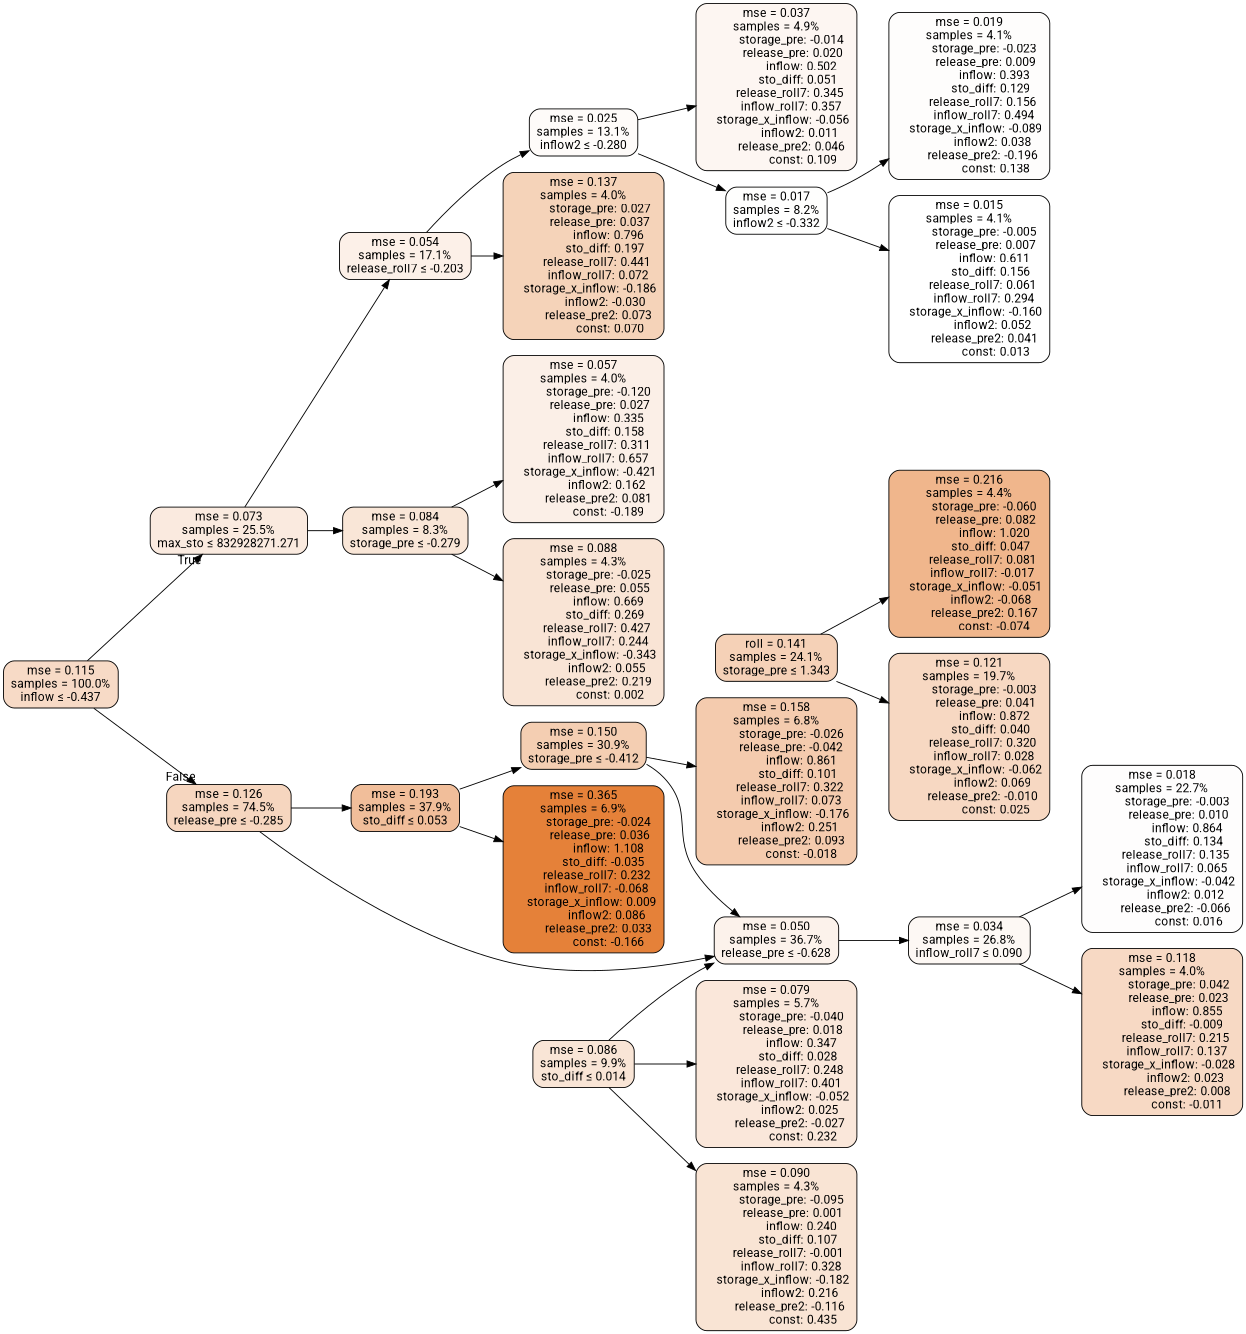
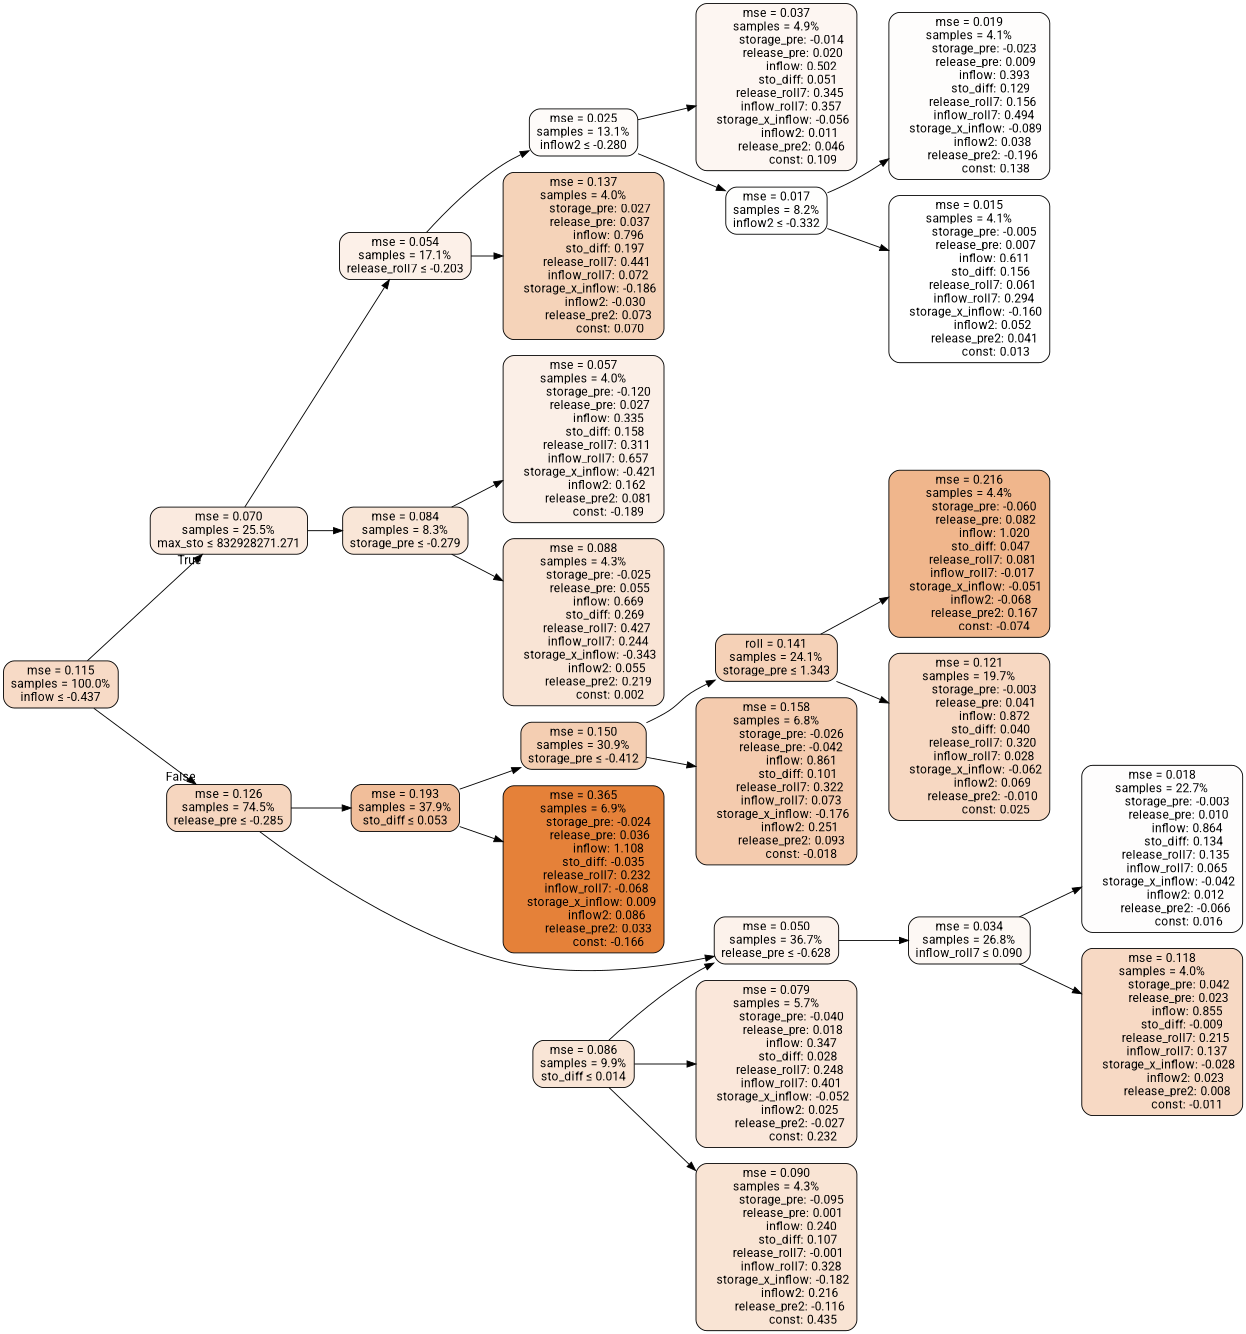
node "mse = 0.073 samples = 25.5% max_sto ≤ 832928271.271": label "mse = 0.073 samples = 25.5% max_sto ≤ 832928271.271" -> "mse = 0.070 samples = 25.5% max_sto ≤ 832928271.271"
edge "mse = 0.150 samples = 30.9% storage_pre ≤ -0.412" -> "mse = 0.050 samples = 36.7% release_pre ≤ -0.628": now "mse = 0.150 samples = 30.9% storage_pre ≤ -0.412" -> "roll = 0.141 samples = 24.1% storage_pre ≤ 1.343"
